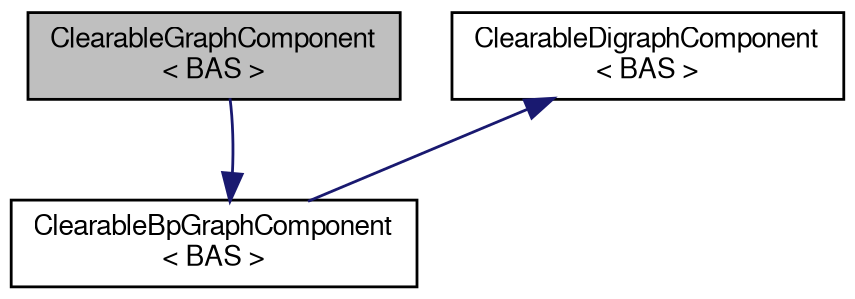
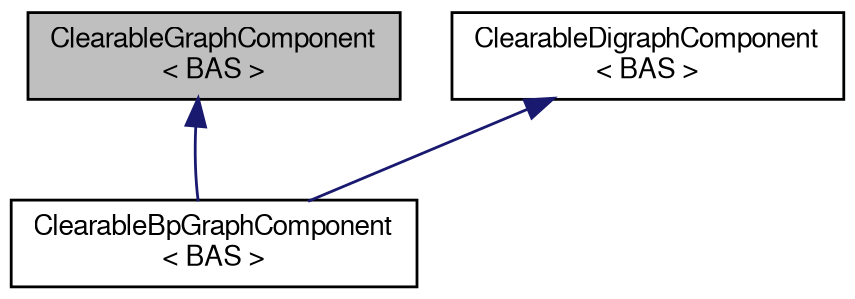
edge "ClearableGraphComponent < BAS >" -> "ClearableBpGraphComponent < BAS >": reversed
